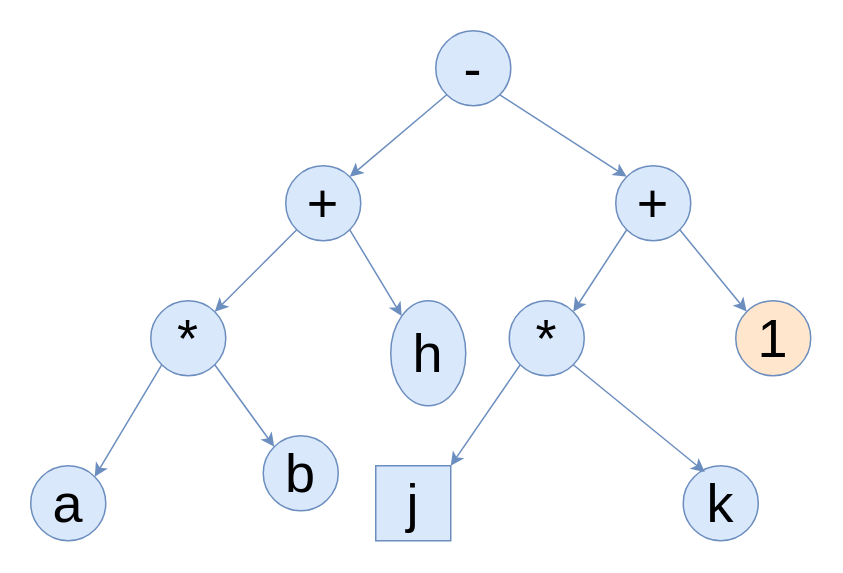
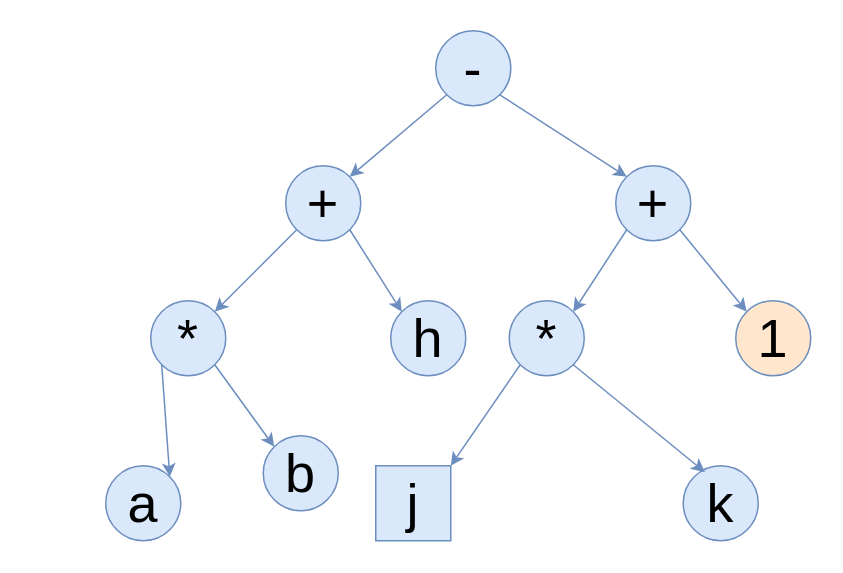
node "h": size 75x105 -> 75x75
node "a": moved (68, 503) -> (143, 503)
